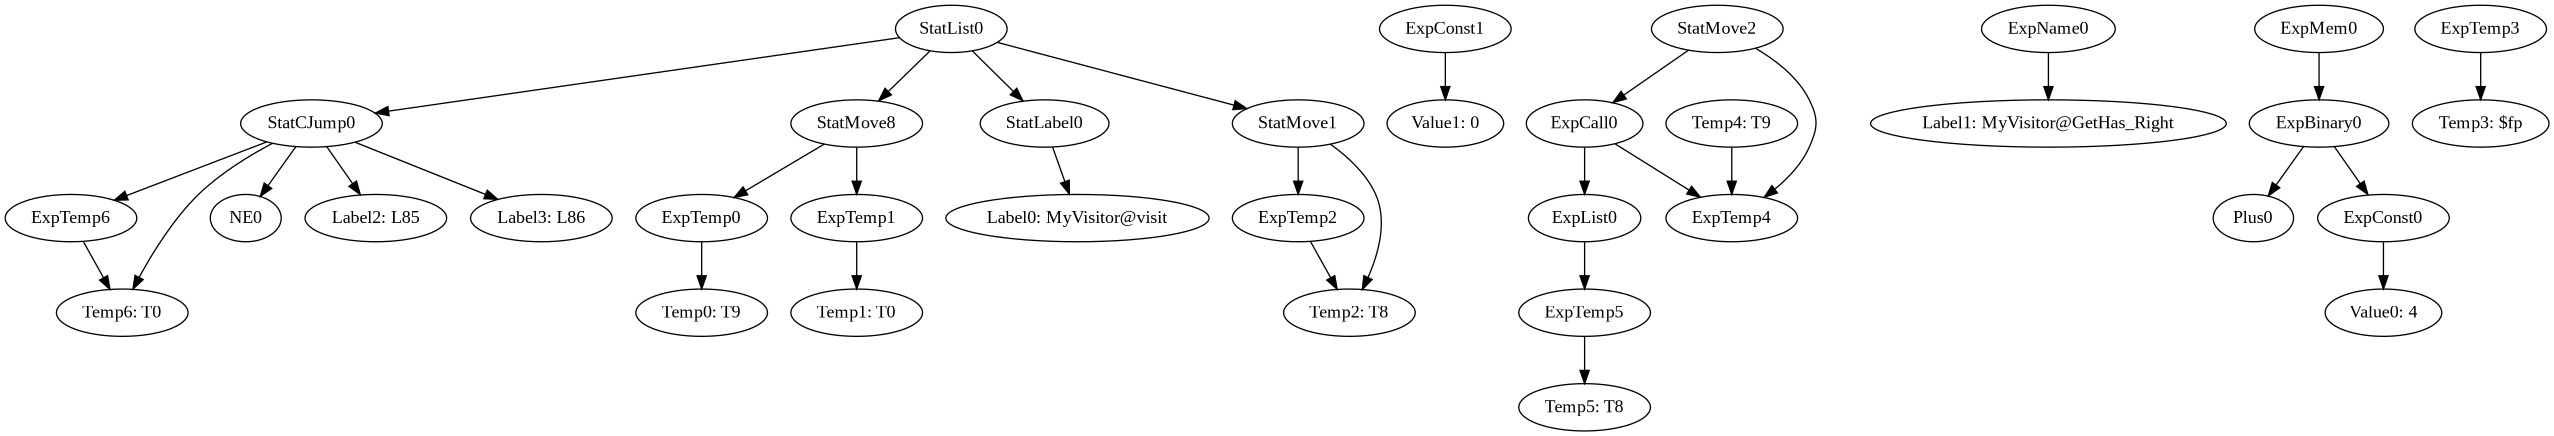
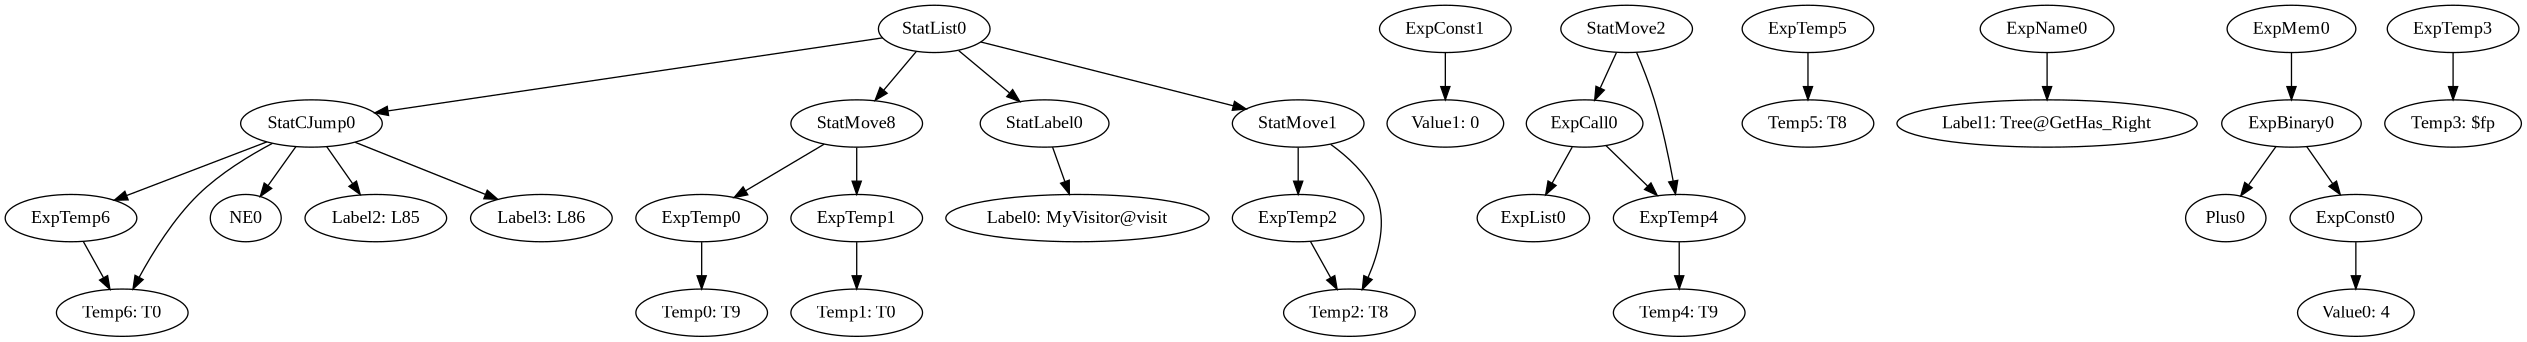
node "Label1: MyVisitor@GetHas_Right": label "Label1: MyVisitor@GetHas_Right" -> "Label1: Tree@GetHas_Right"
edge "Temp4: T9" -> "ExpTemp4": reversed
edge "ExpList0" -> "ExpTemp5": removed
